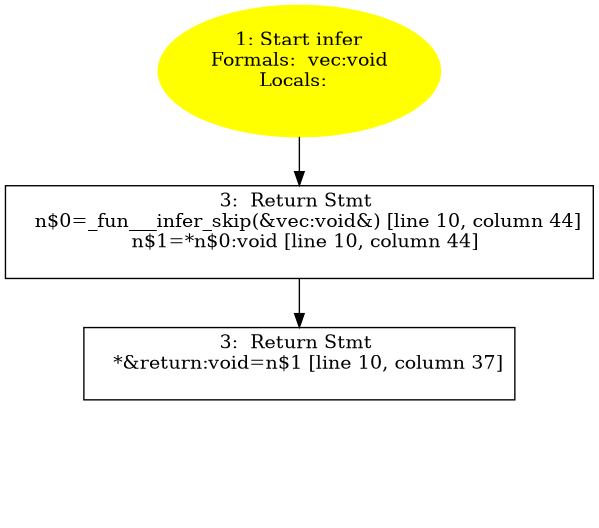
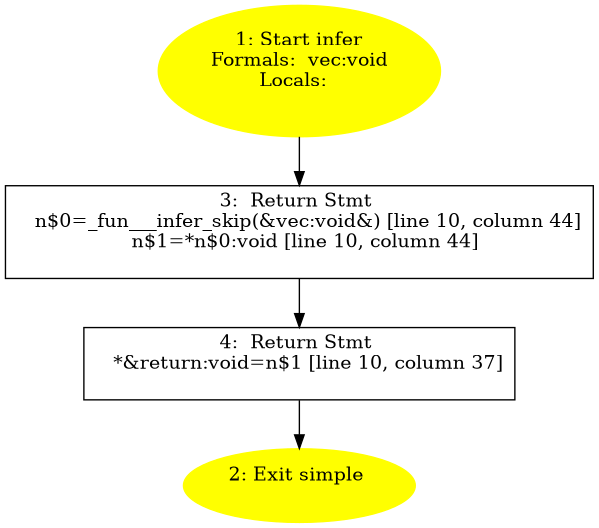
node "3:  Return Stmt *&return:void=n$1 [line 10, column 37]": label "3:  Return Stmt *&return:void=n$1 [line 10, column 37]" -> "4:  Return Stmt *&return:void=n$1 [line 10, column 37]"
node "2: Exit simple": added
